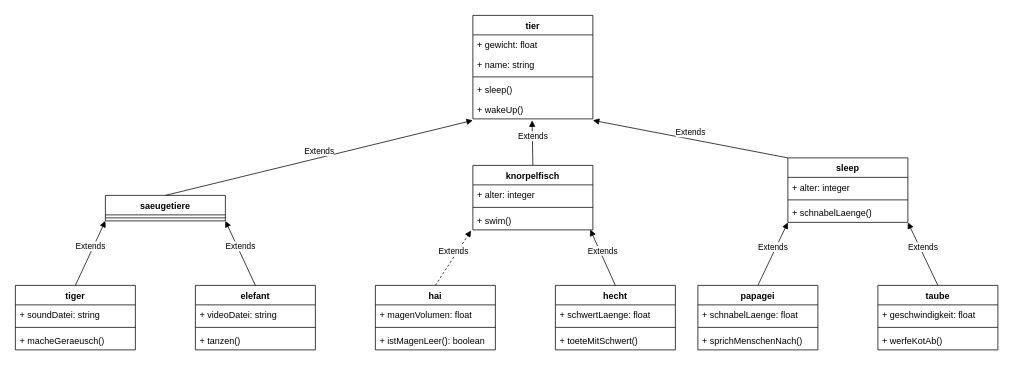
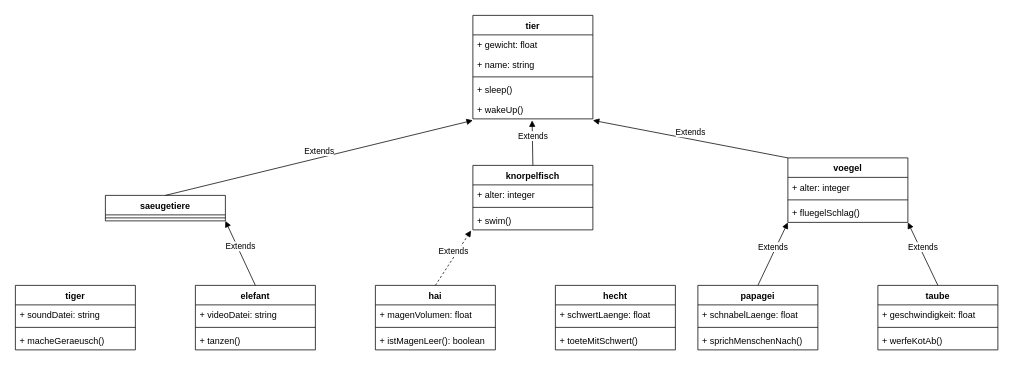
node "sleep": label "sleep" -> "voegel"
node "+ schnabelLaenge()": label "+ schnabelLaenge()" -> "+ fluegelSchlag()"
edge "tiger" -> "saeugetiere": removed, label "Extends"
edge "hecht" -> "+ swim()": removed, label "Extends"
